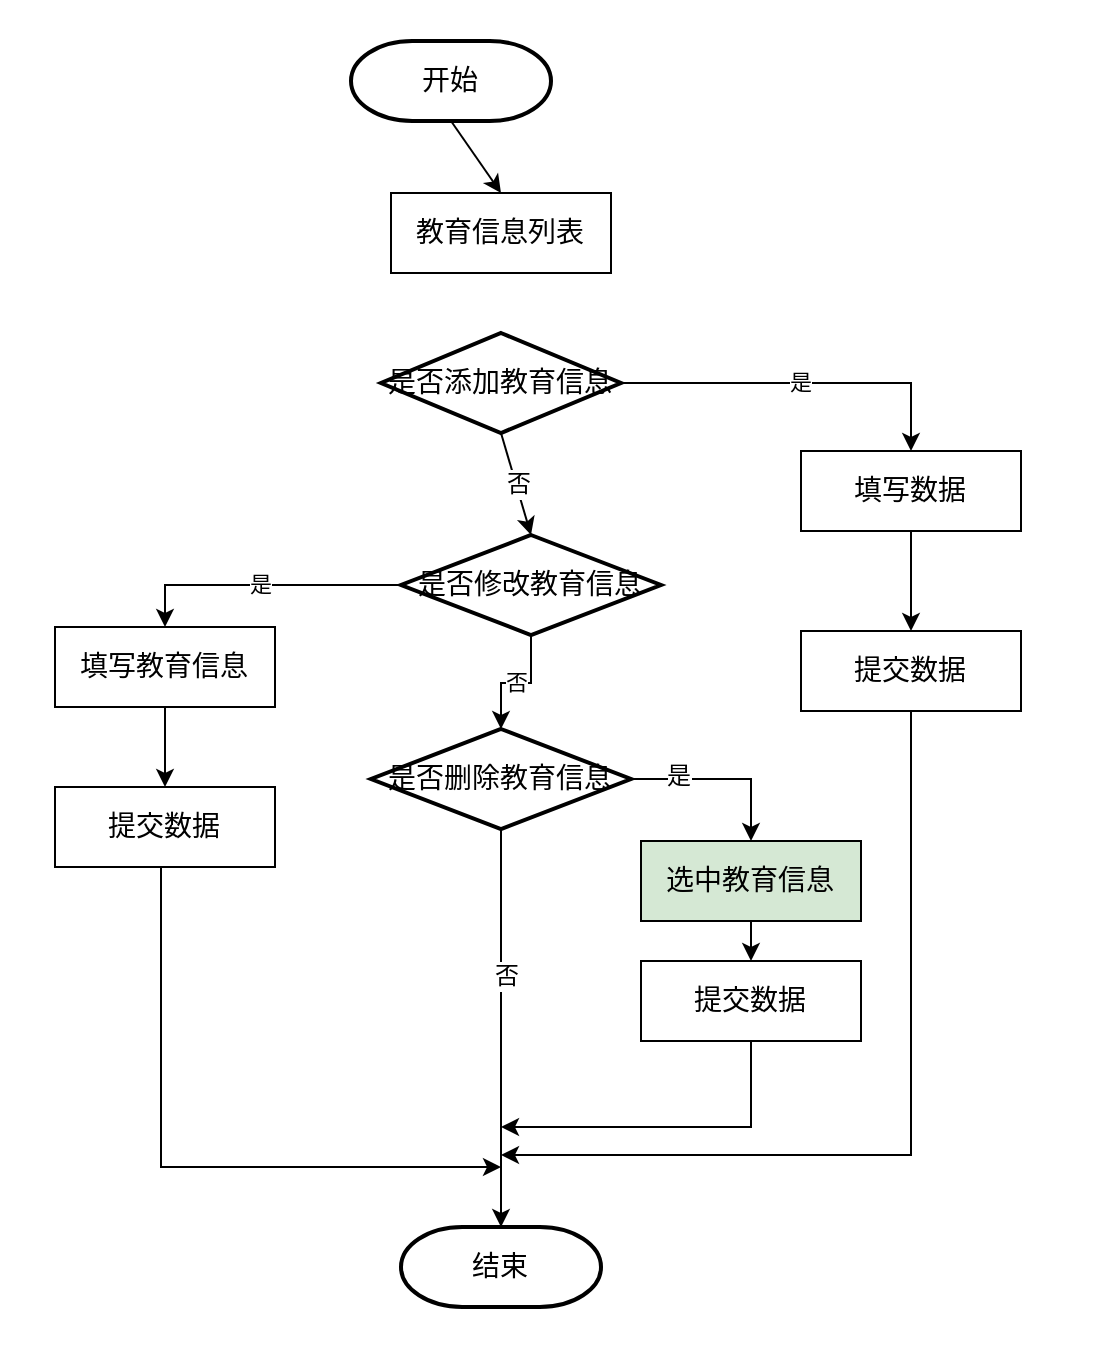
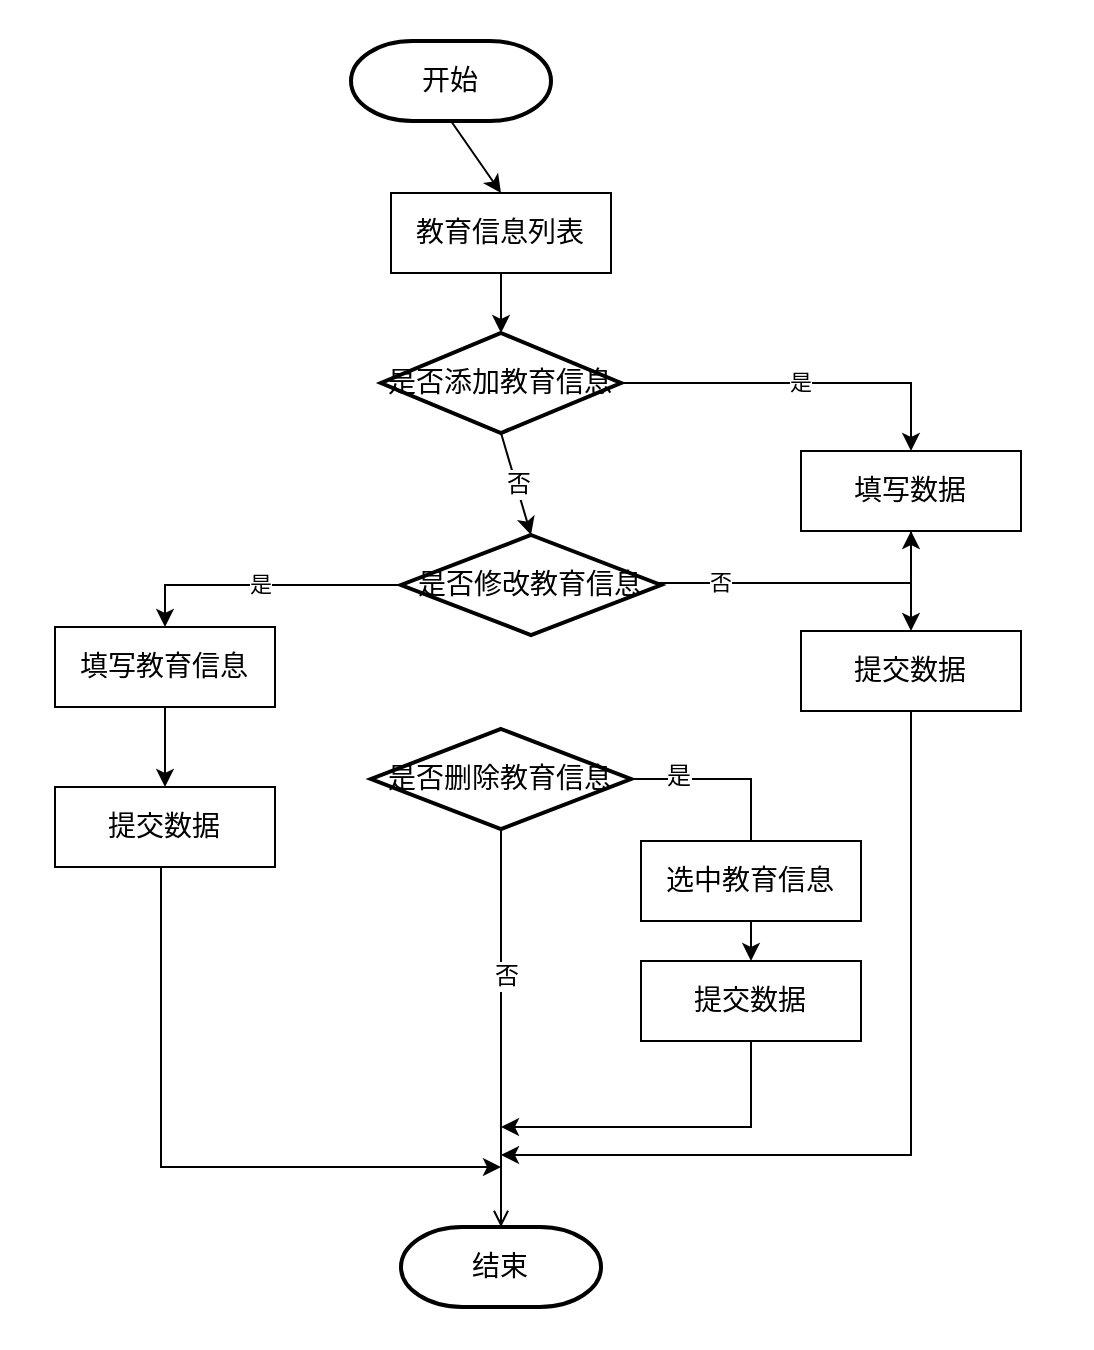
edge "教育信息列表" -> "是否添加教育信息": added
edge "是否修改教育信息" -> "是否删除教育信息": now "是否修改教育信息" -> "填写数据"
edge "是否删除教育信息" -> "选中教育信息": arrowhead classic -> none
node "选中教育信息": fillcolor #d5e8d4 -> #ffffff
edge "是否删除教育信息" -> "结束": arrowhead classic -> open
